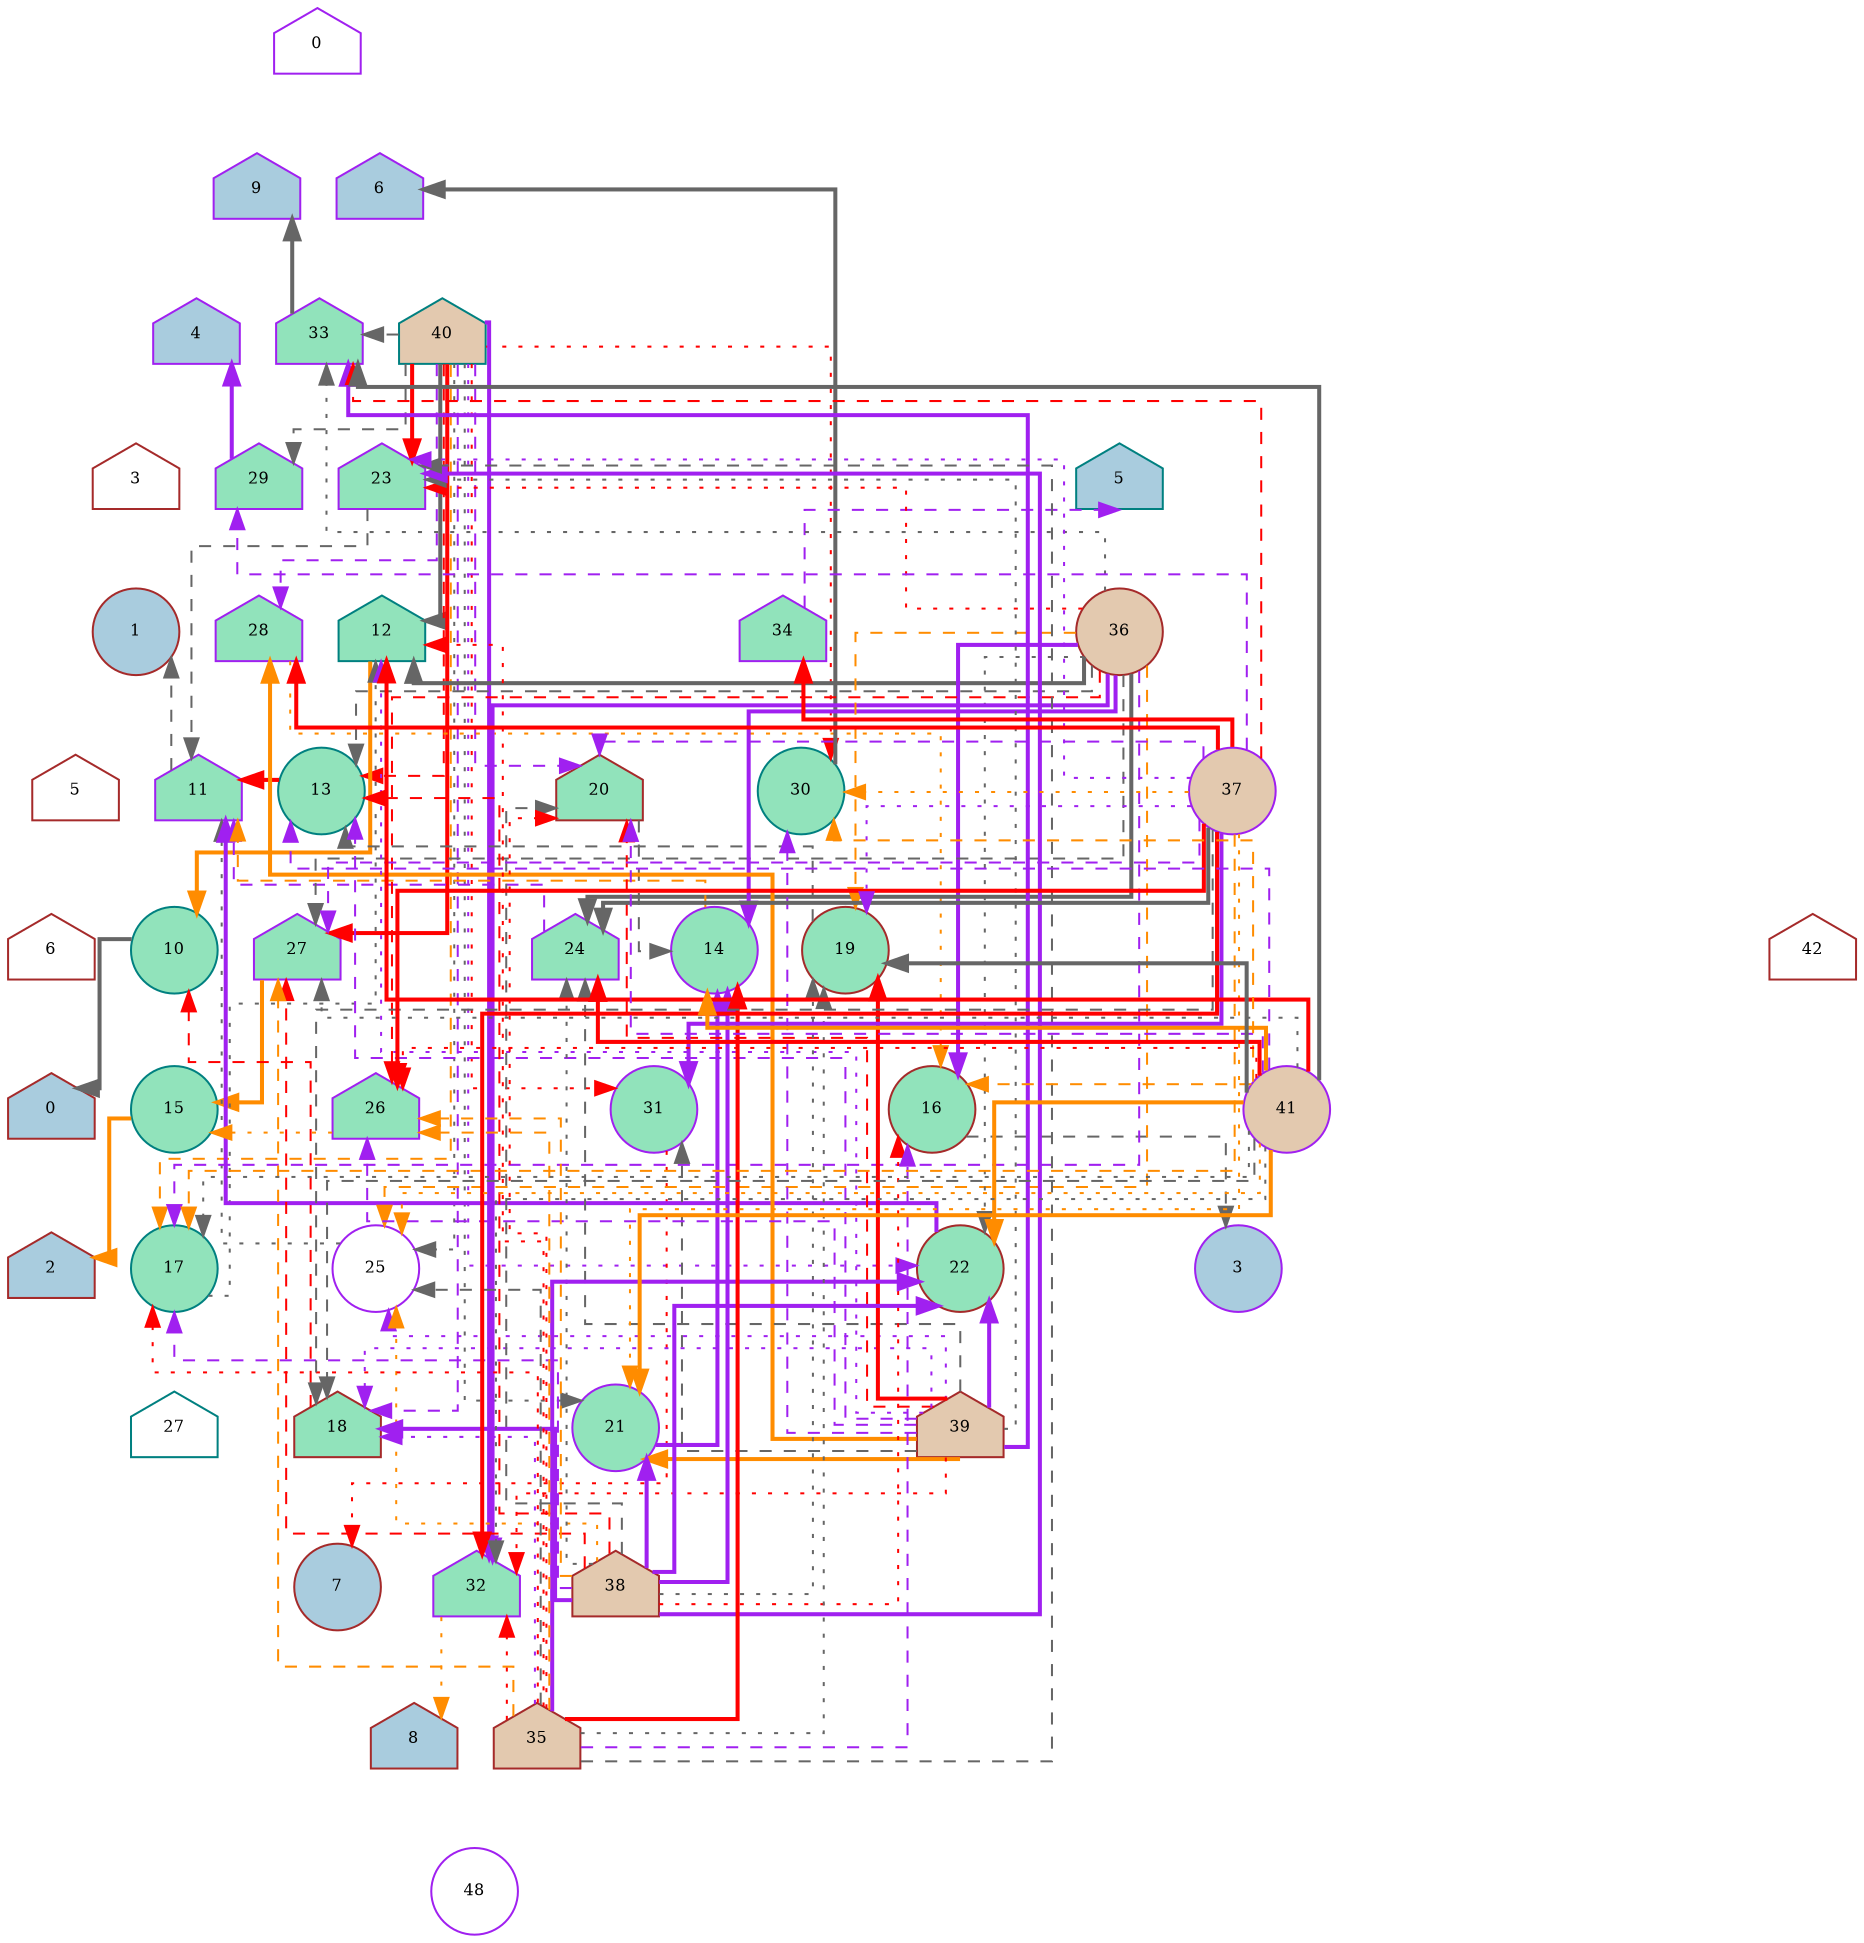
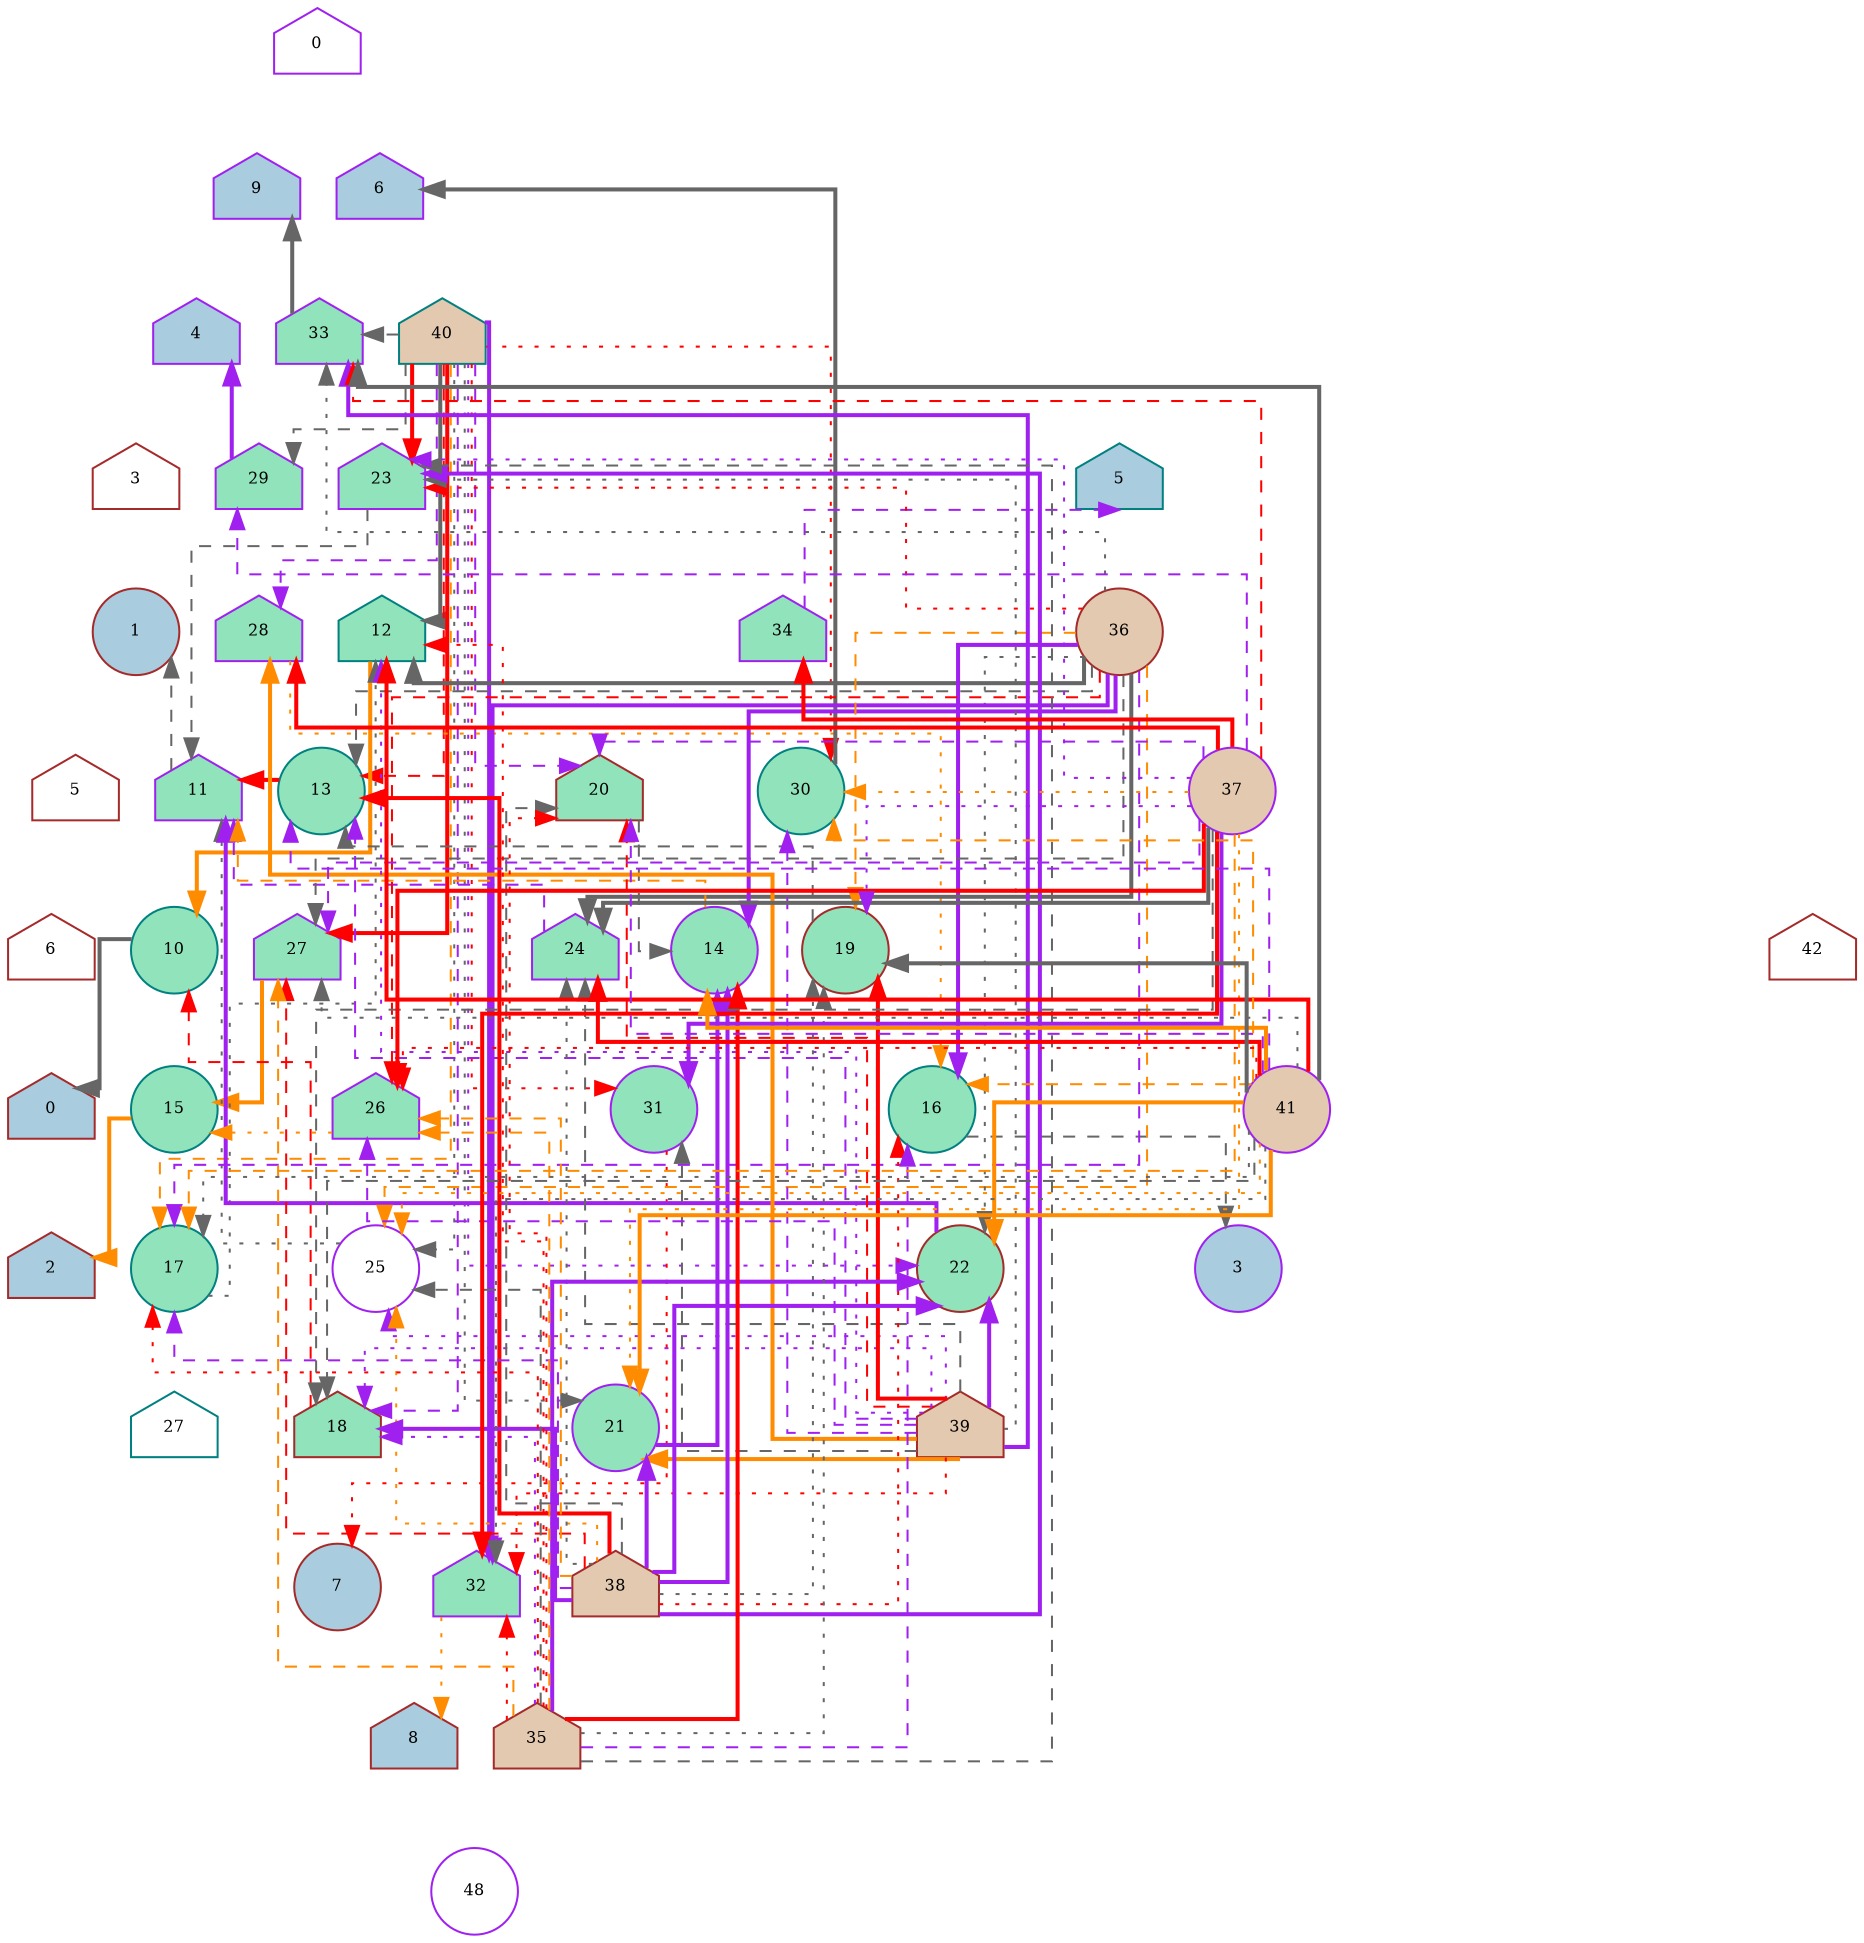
node "16": color brown -> teal
edge "38" -> "13": style dashed -> bold
